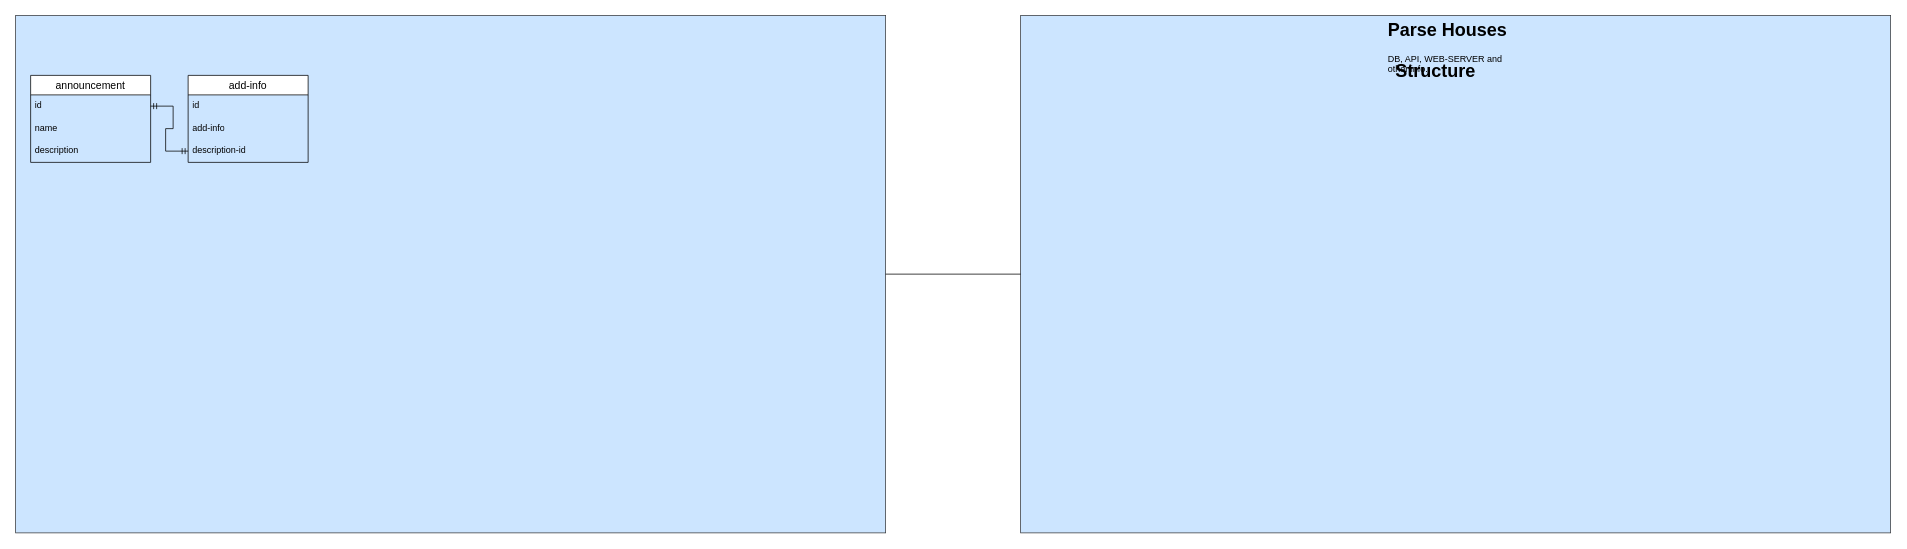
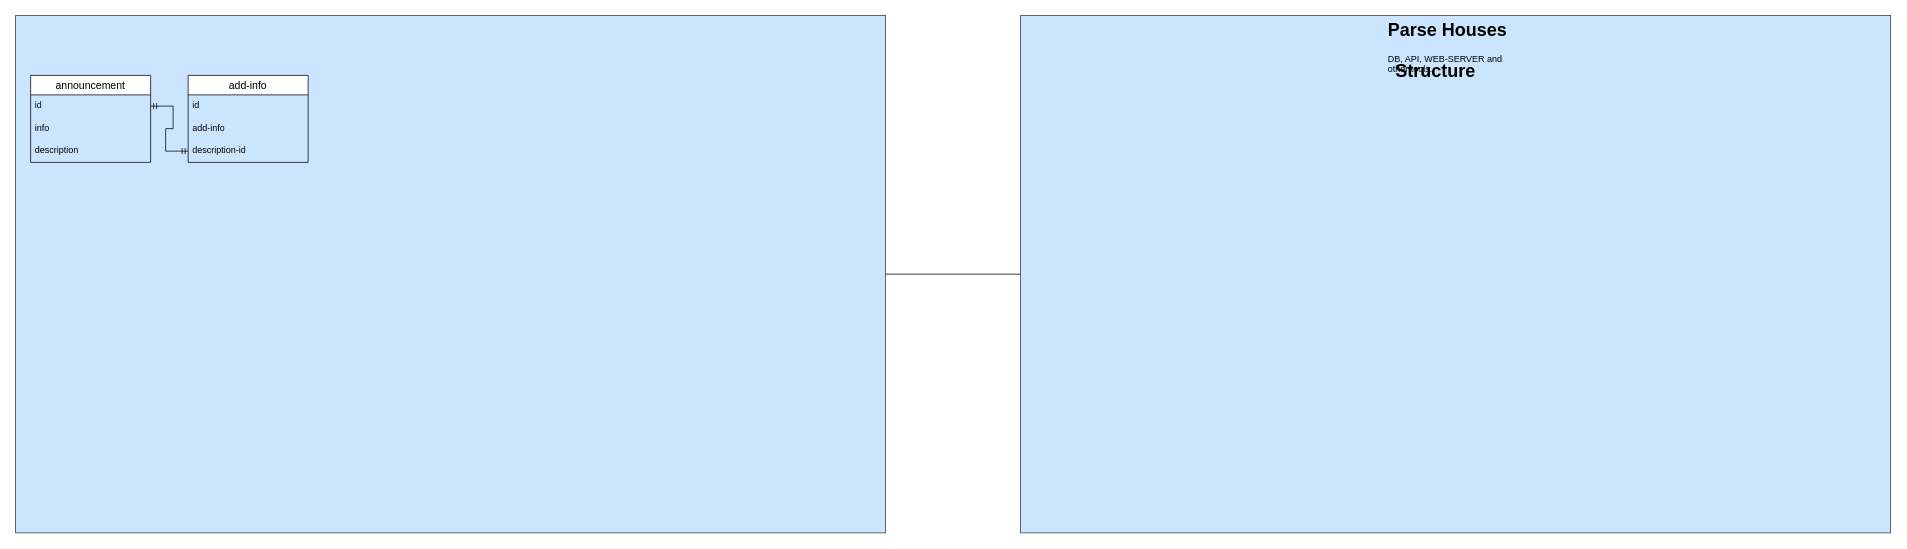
node "Parse HousesDB, API, WEB-SERVER and other info.": label "Parse HousesDB, API, WEB-SERVER and other info." -> "Parse HousesDB, API, WEB-SERVER and other tools."
node "name": label "name" -> "info"
